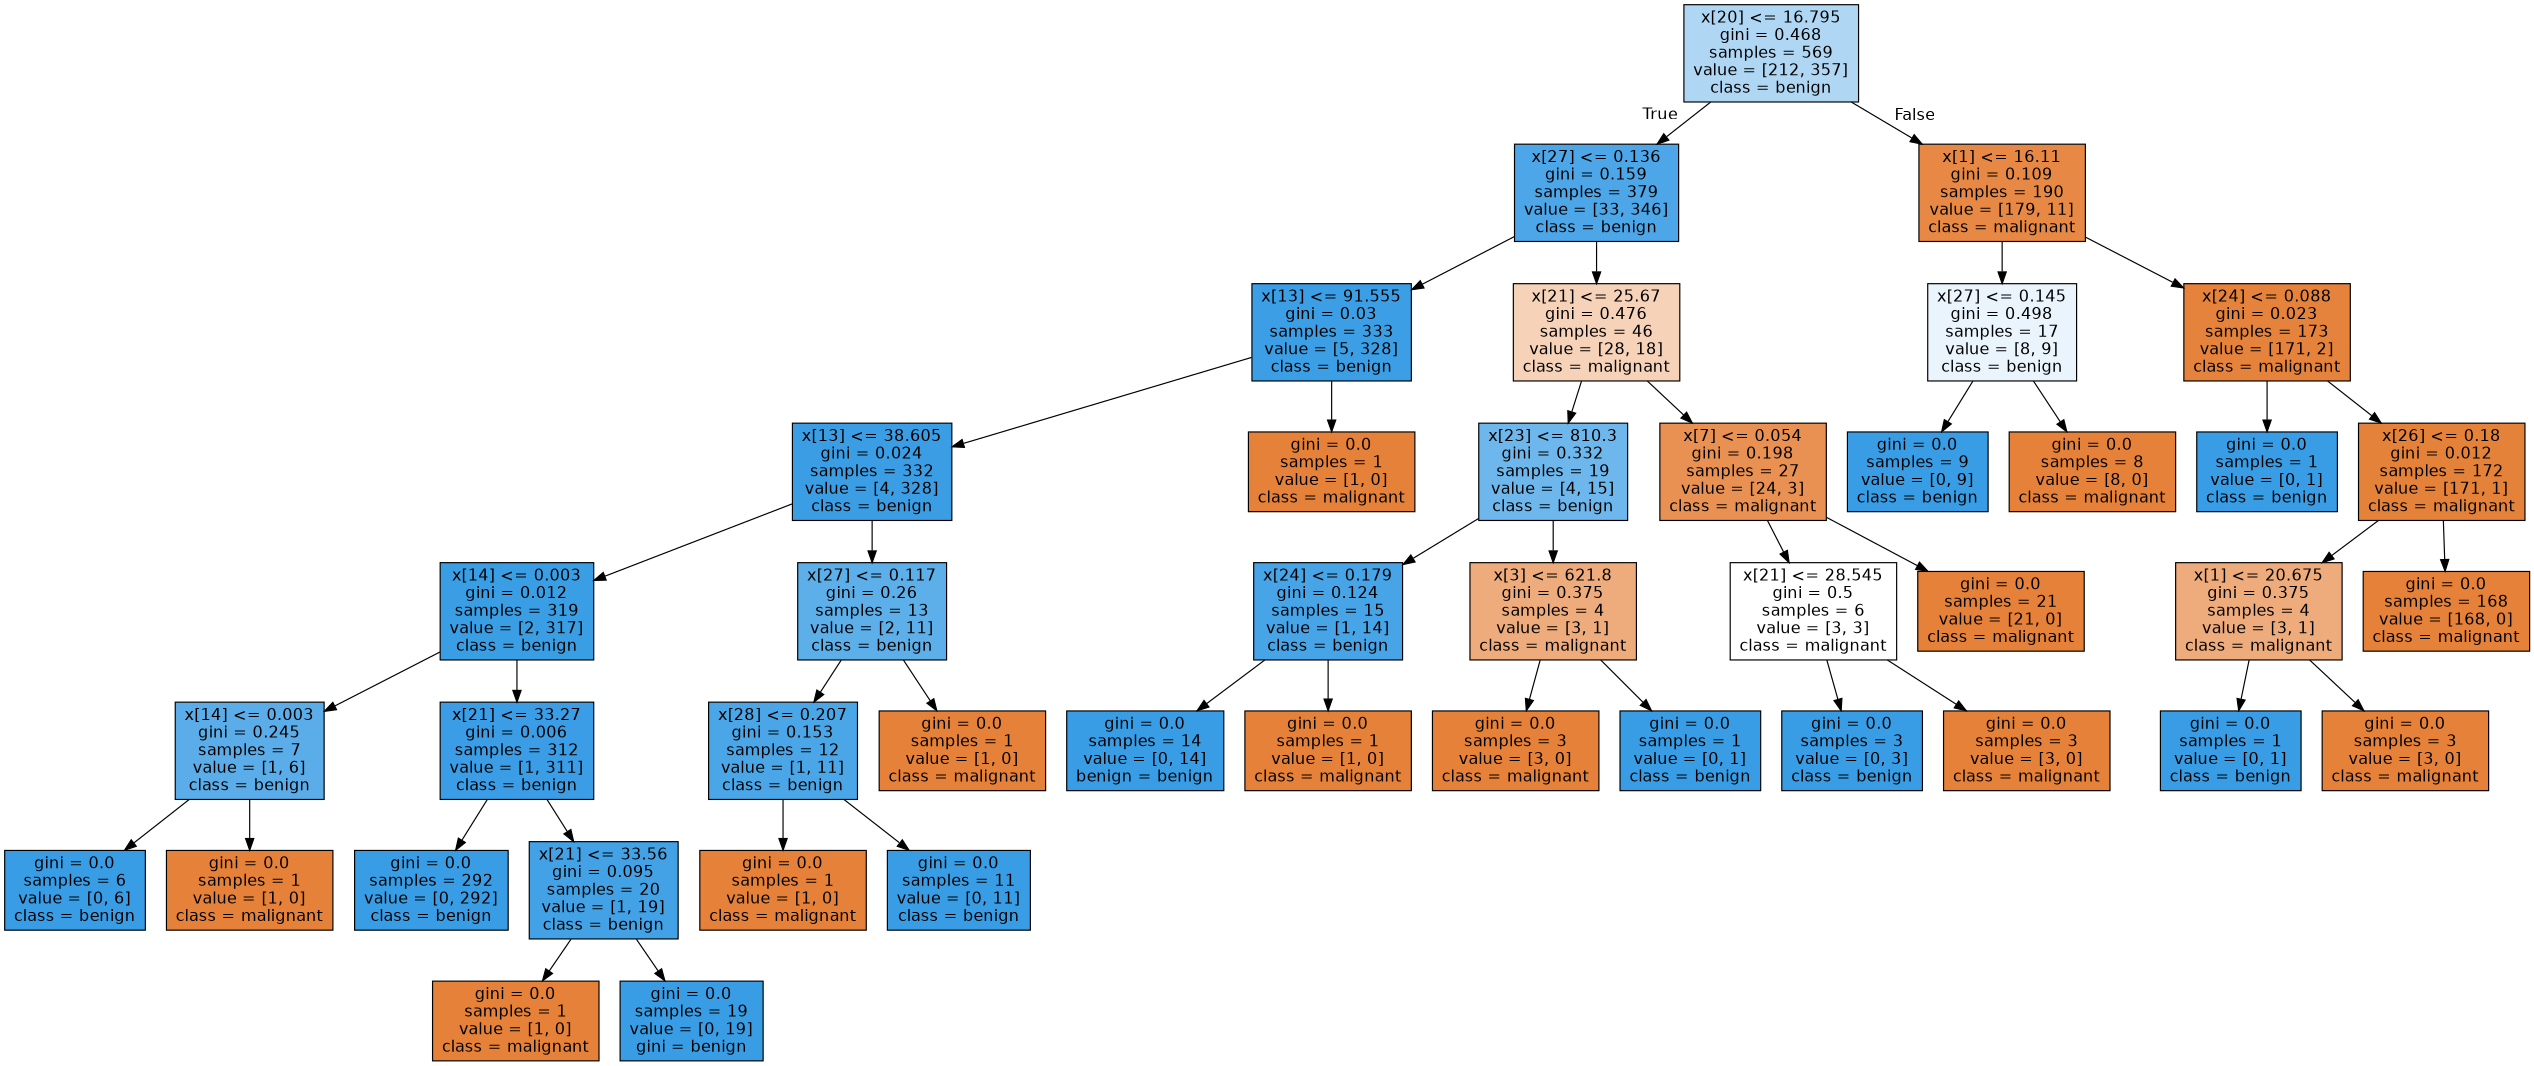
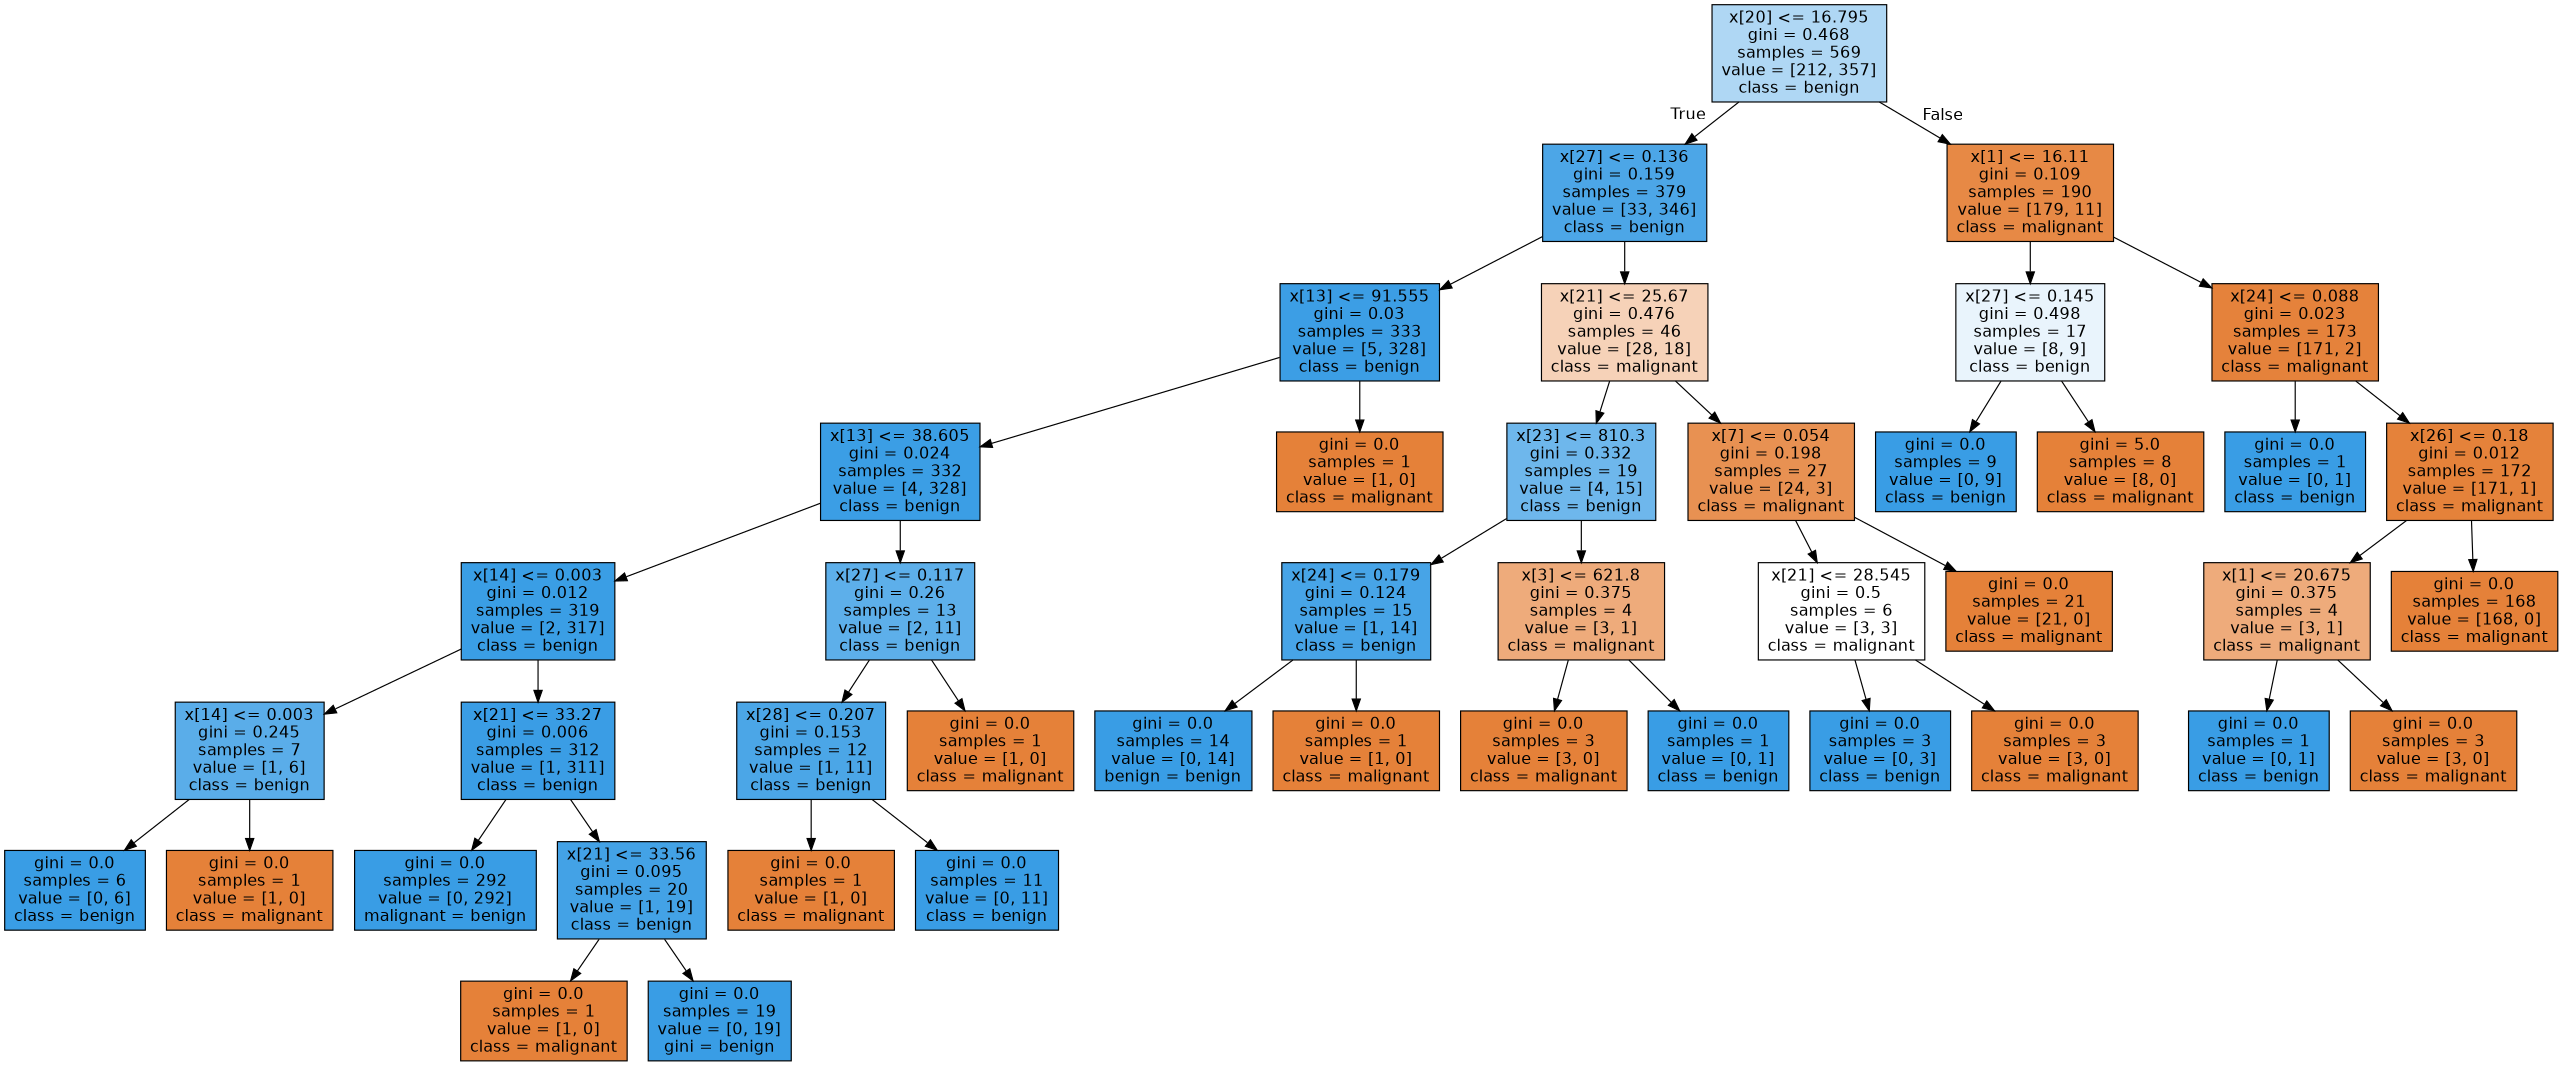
node "gini = 0.0 samples = 8 value = [8, 0] class = malignant": label "gini = 0.0 samples = 8 value = [8, 0] class = malignant" -> "gini = 5.0 samples = 8 value = [8, 0] class = malignant"
node "gini = 0.0 samples = 292 value = [0, 292] class = benign": label "gini = 0.0 samples = 292 value = [0, 292] class = benign" -> "gini = 0.0 samples = 292 value = [0, 292] malignant = benign"
